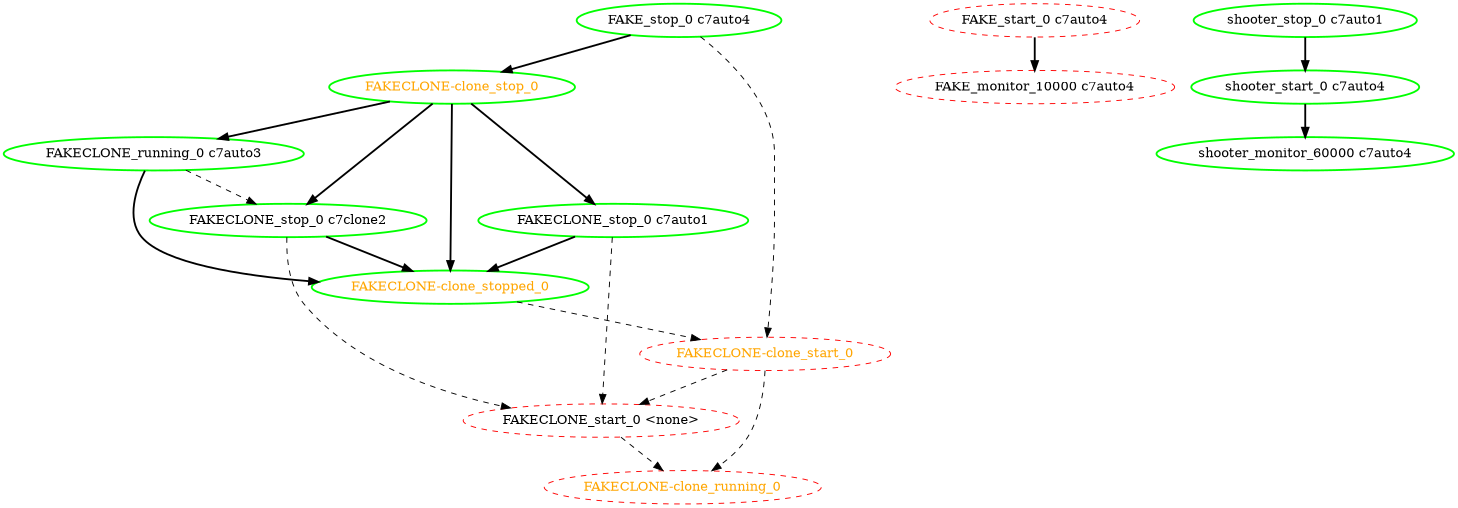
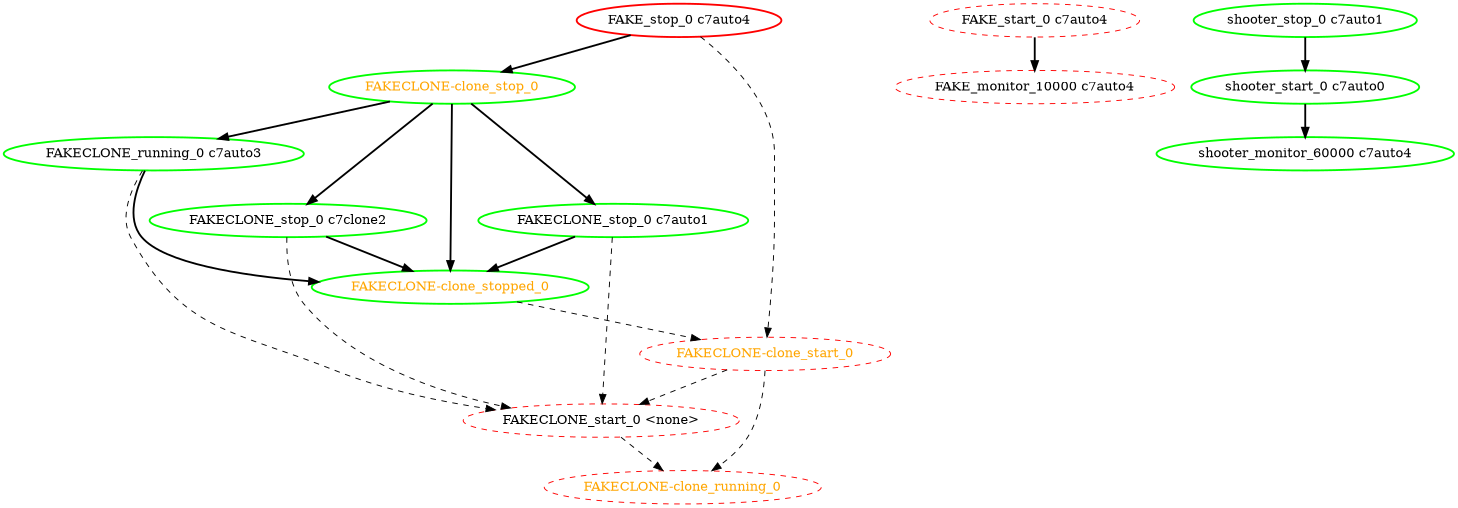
node "FAKE_stop_0 c7auto4": color green -> red
node "shooter_start_0 c7auto4": label "shooter_start_0 c7auto4" -> "shooter_start_0 c7auto0"
edge "FAKECLONE_running_0 c7auto3" -> "FAKECLONE_stop_0 c7clone2": now "FAKECLONE_running_0 c7auto3" -> "FAKECLONE_start_0 <none>"
